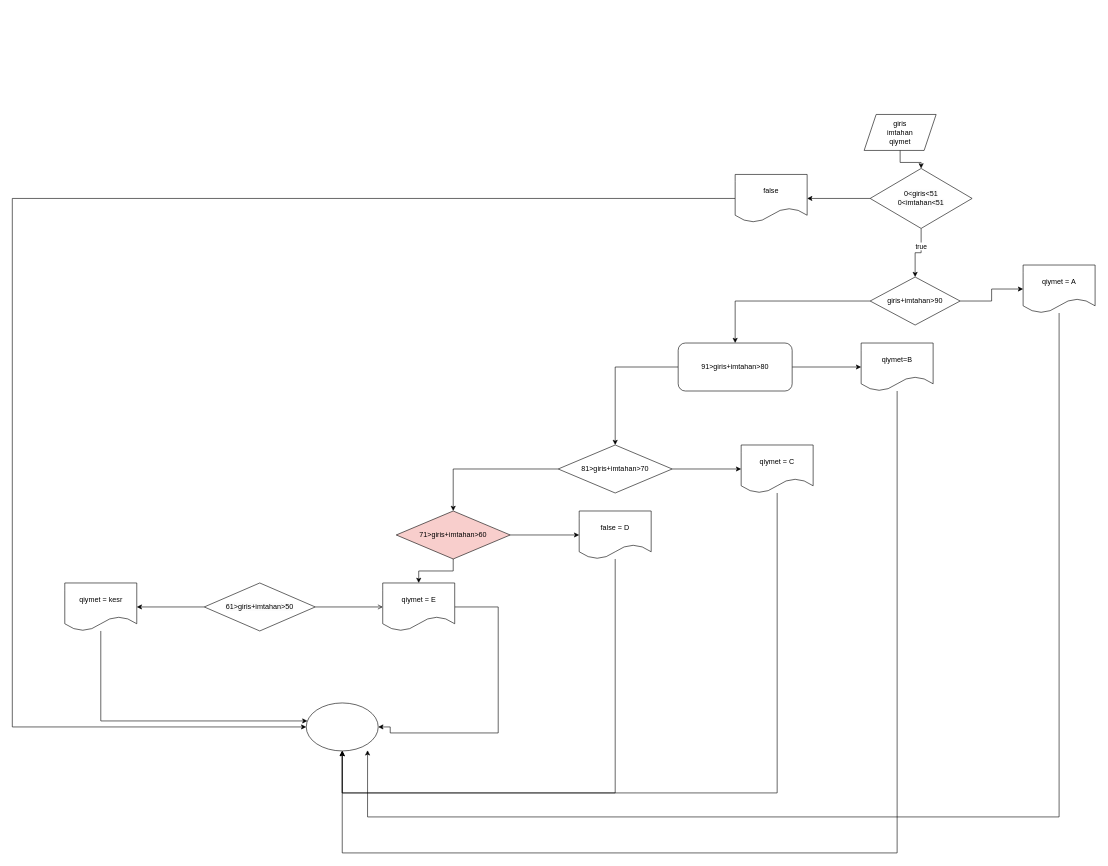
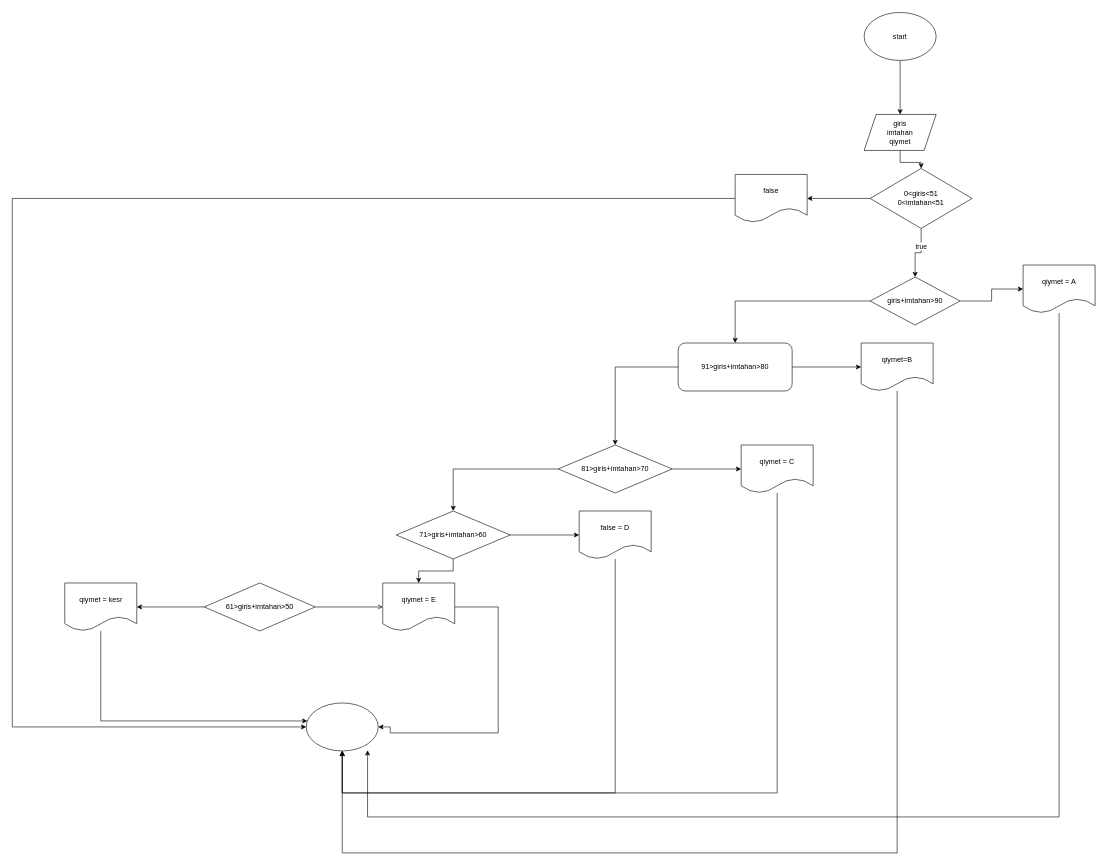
node "start": added
edge "start" -> "giris imtahan qiymet": added
node "71>giris+imtahan>60": fillcolor #f8cecc -> #ffffff
